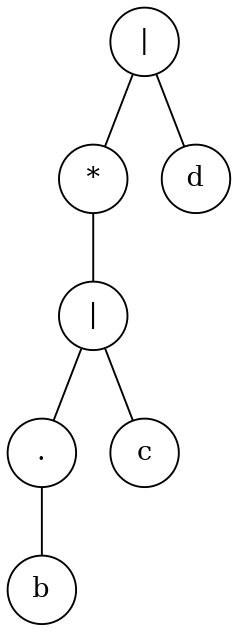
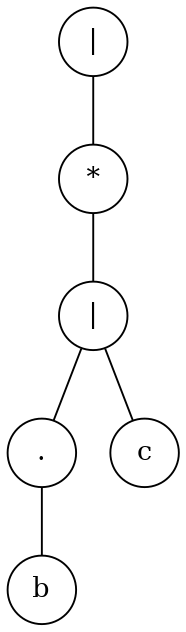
node "d": removed
